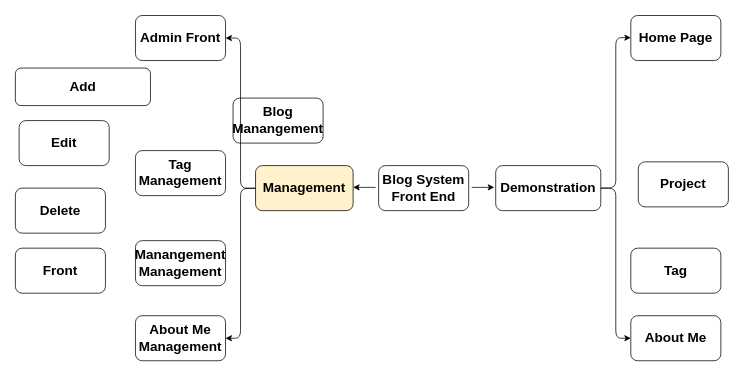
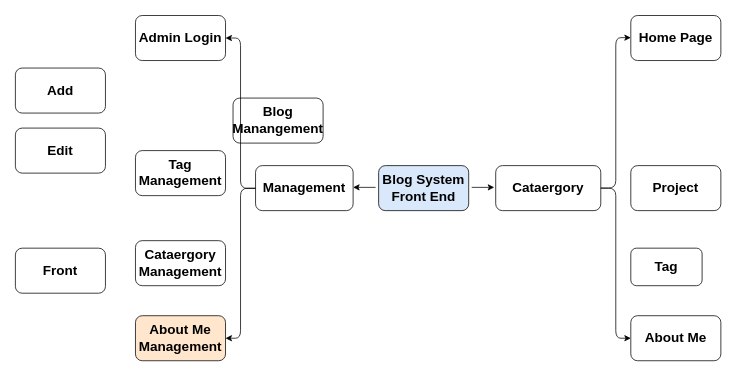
node "Admin Front": label "Admin Front" -> "Admin Login"
node "Add": size 135x38 -> 90x45
node "Edit": moved (64, 143) -> (60, 150)
node "Project": moved (683, 184) -> (675, 188)
node "Management": fillcolor #fff2cc -> #ffffff
node "Blog System Front End": fillcolor #ffffff -> #dae8fc
node "Demonstration": label "Demonstration" -> "Cataergory"
node "Delete": removed
node "Manangement Management": label "Manangement Management" -> "Cataergory Management"
node "Tag": size 90x45 -> 71x38
node "About Me Management": fillcolor #ffffff -> #ffe6cc
